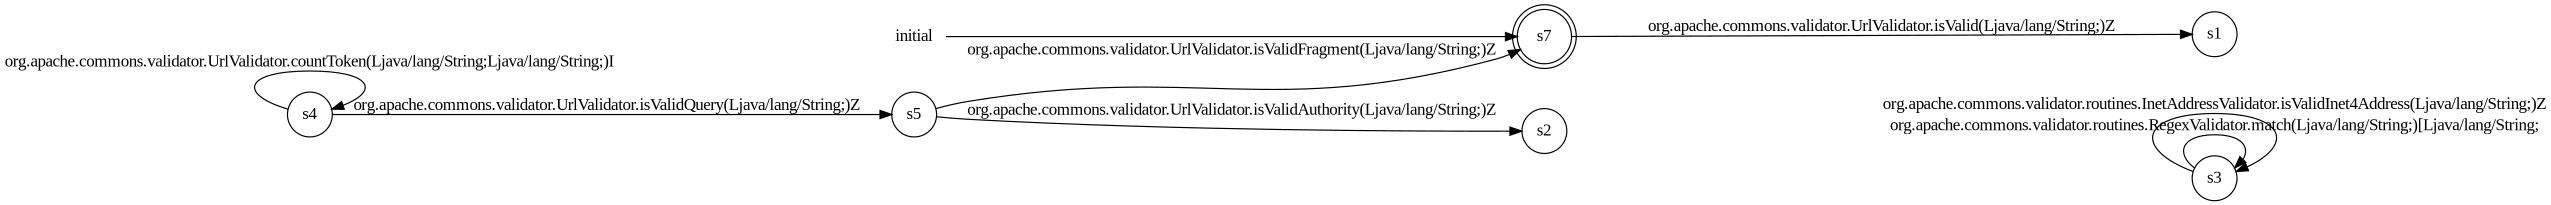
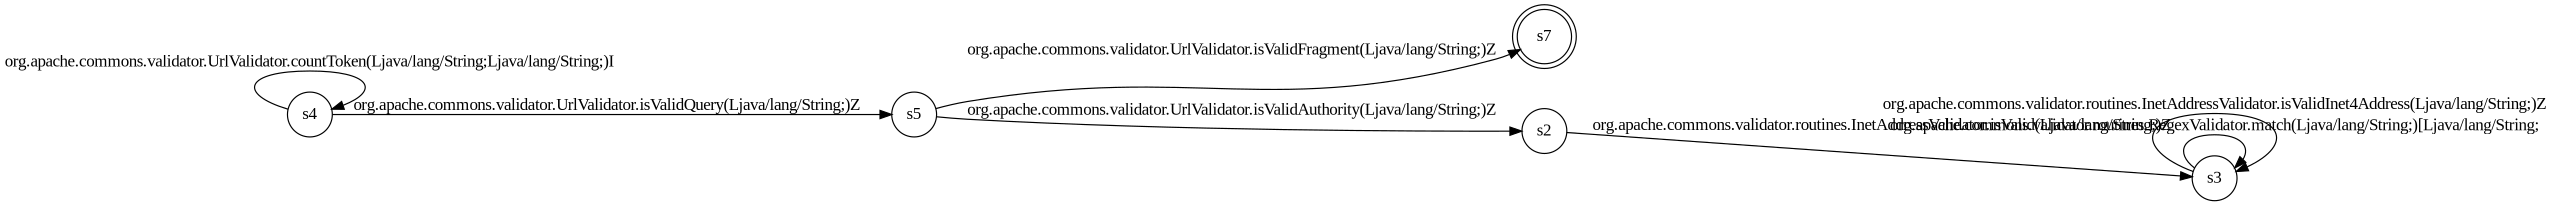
node "s1": removed
node "initial": removed
edge "s2" -> "s3": added, label "org.apache.commons.validator.routines.InetAddressValidator.isValid(Ljava/lang/String;)Z"
